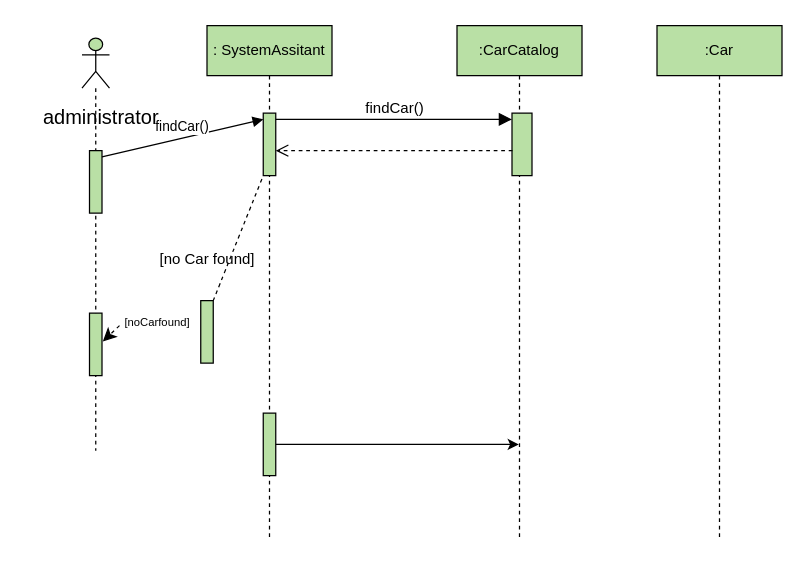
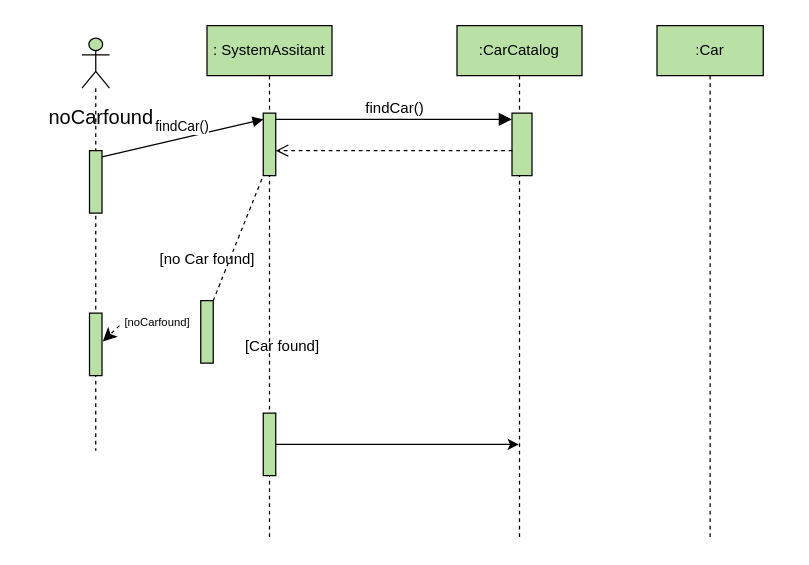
node "administrator": label "administrator" -> "noCarfound"
node ":Car": size 125x513 -> 106x513
node "[Car found]": added
